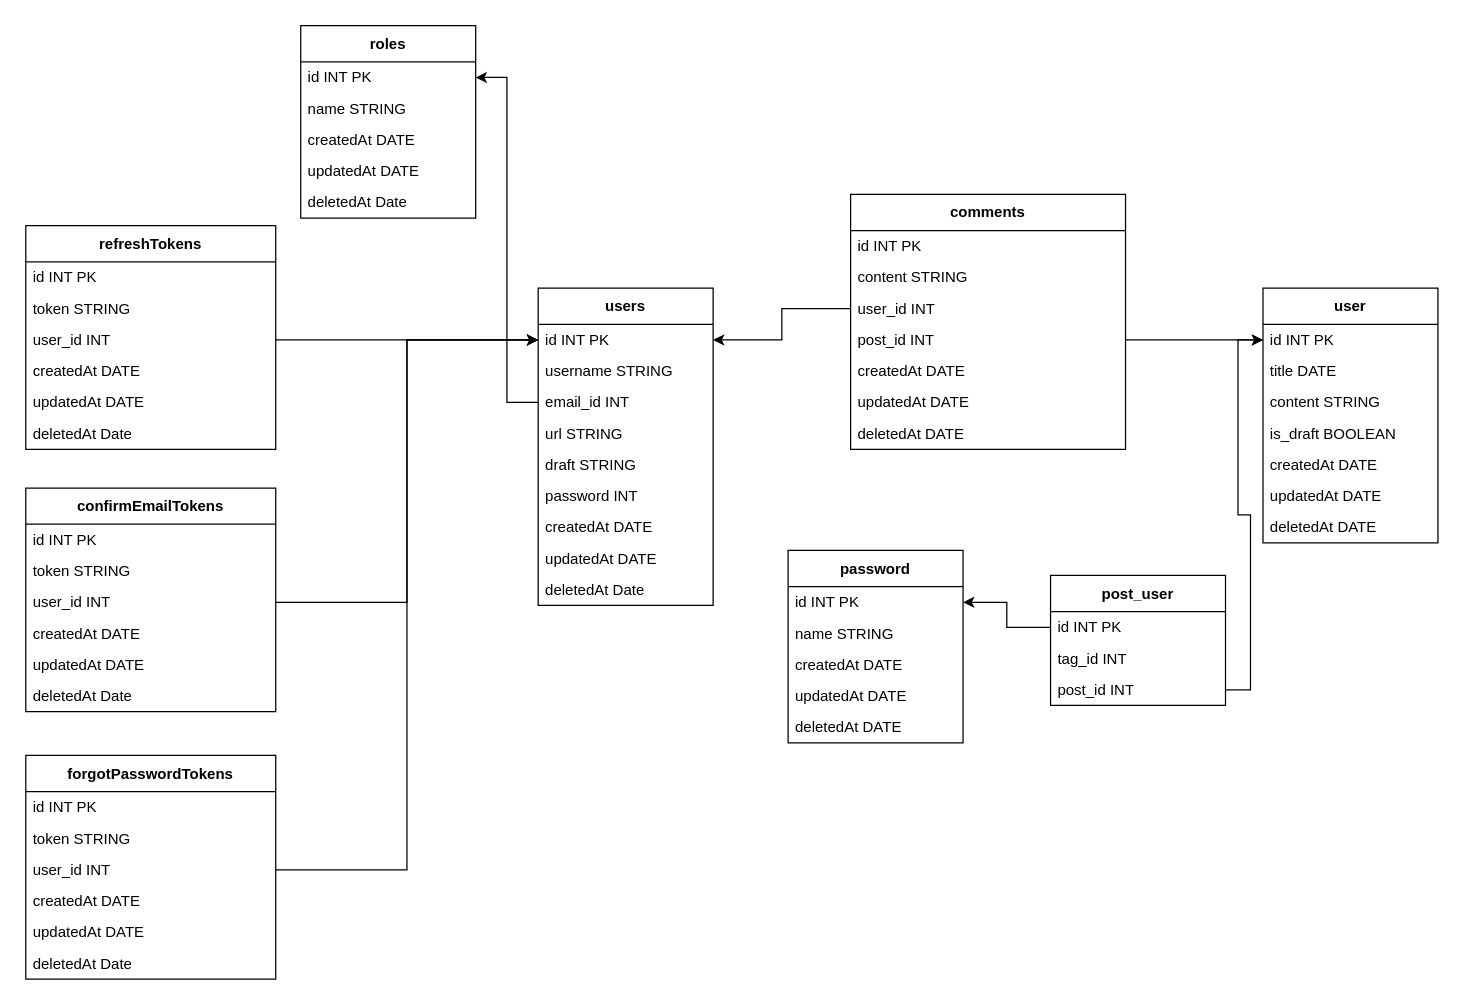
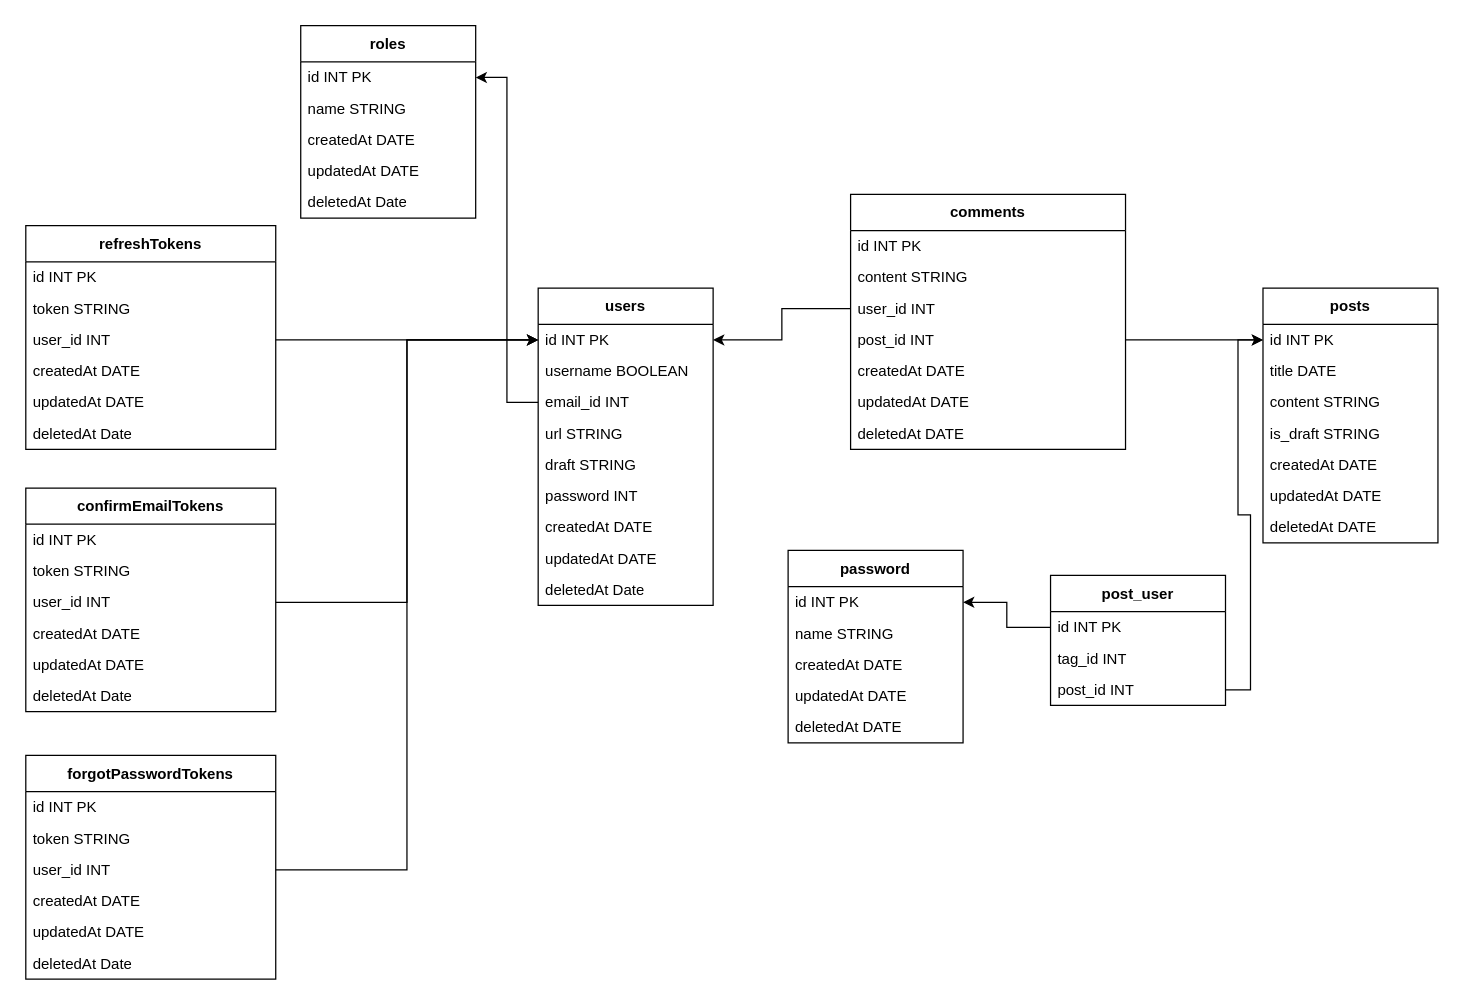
node "user": label "user" -> "posts"
node "username STRING": label "username STRING" -> "username BOOLEAN"
node "is_draft BOOLEAN": label "is_draft BOOLEAN" -> "is_draft STRING"
